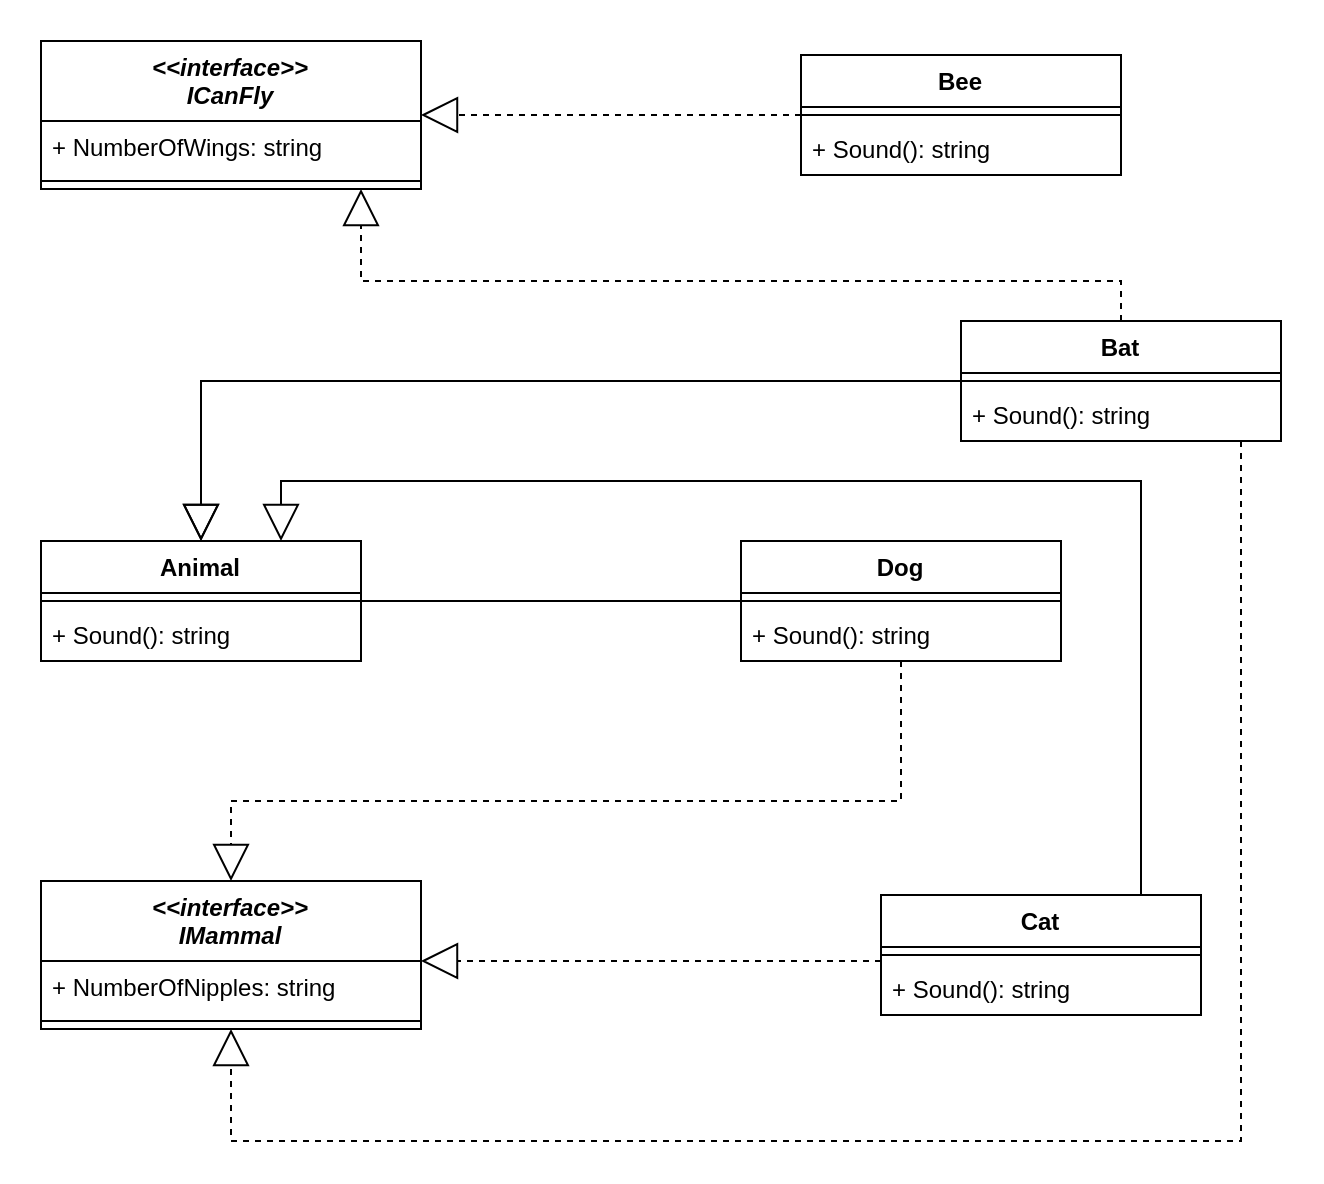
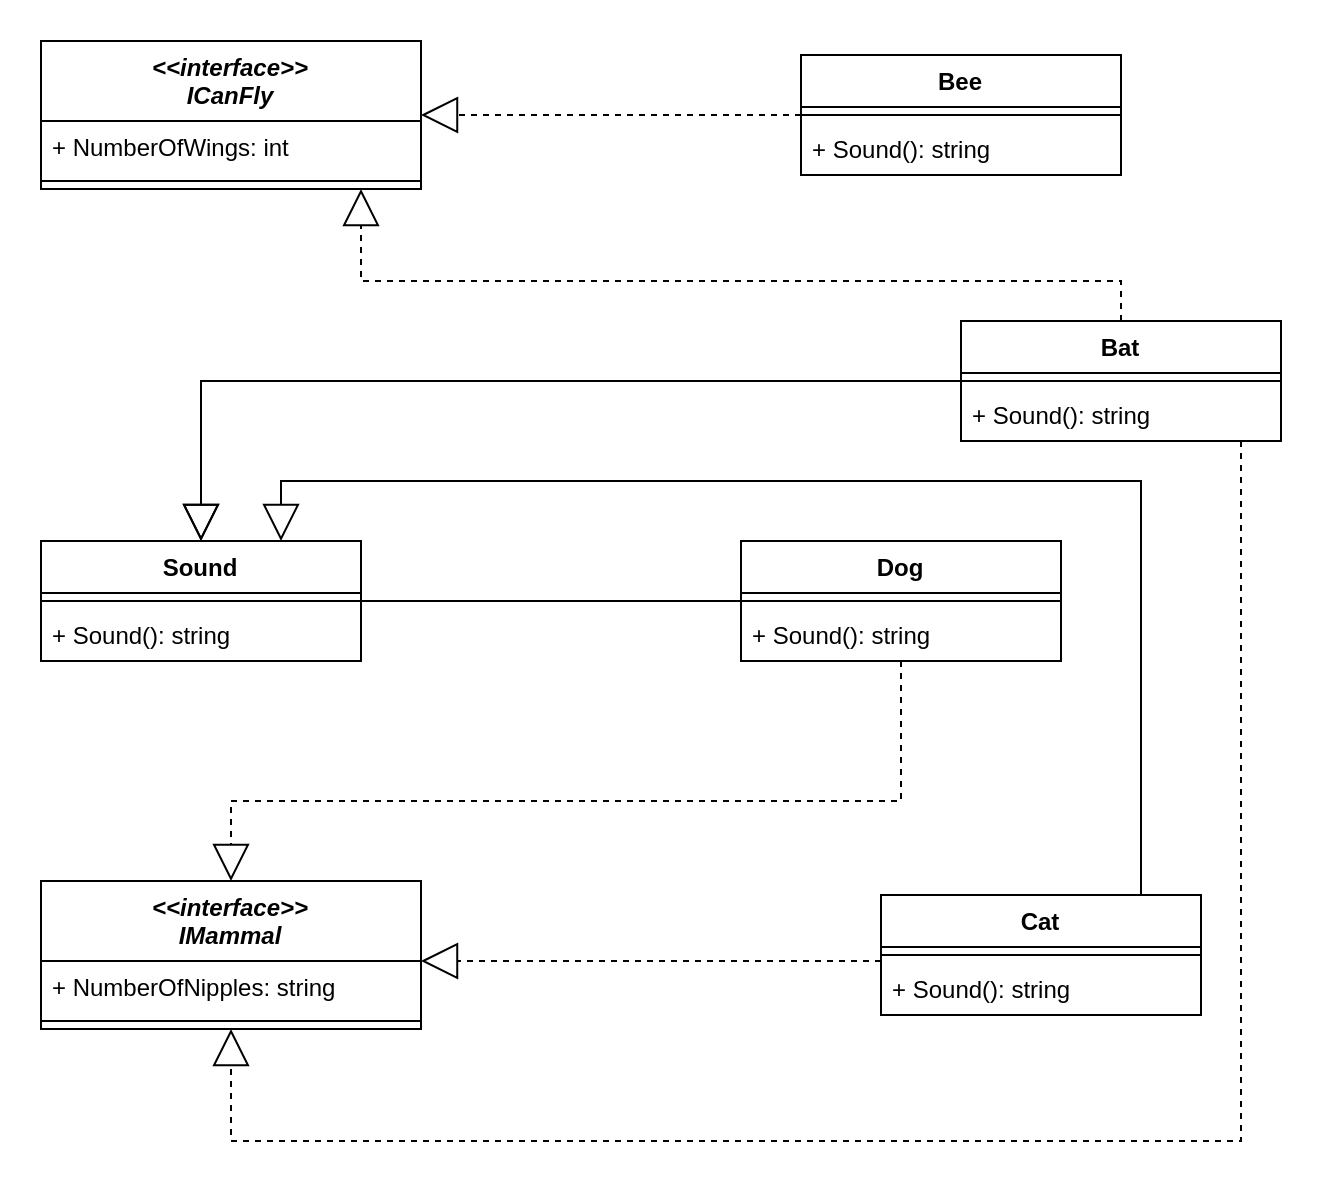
node "+ NumberOfWings: string": label "+ NumberOfWings: string" -> "+ NumberOfWings: int"
node "Animal": label "Animal" -> "Sound"
